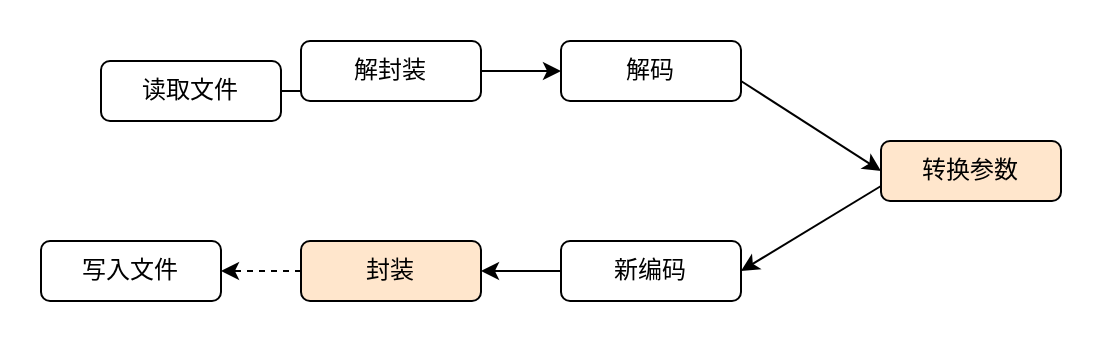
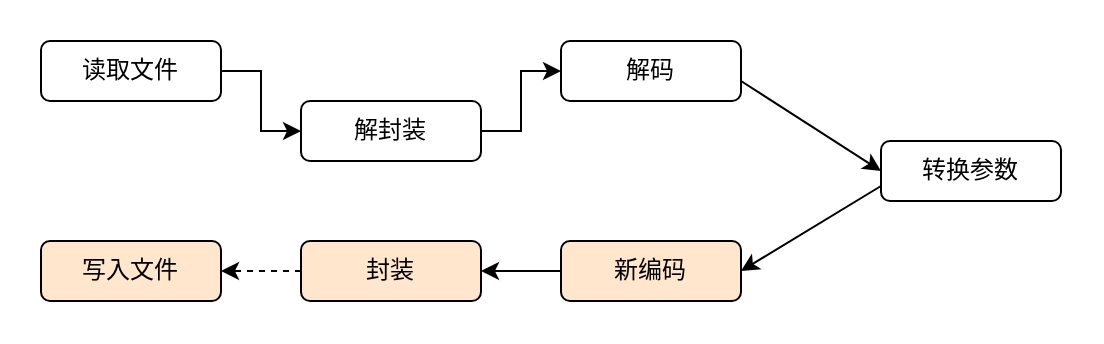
node "解封装": moved (391, 71) -> (391, 131)
node "读取文件": moved (191, 91) -> (131, 71)
node "转换参数": fillcolor #ffe6cc -> #ffffff
node "写入文件": fillcolor #ffffff -> #ffe6cc
node "新编码": fillcolor #ffffff -> #ffe6cc
